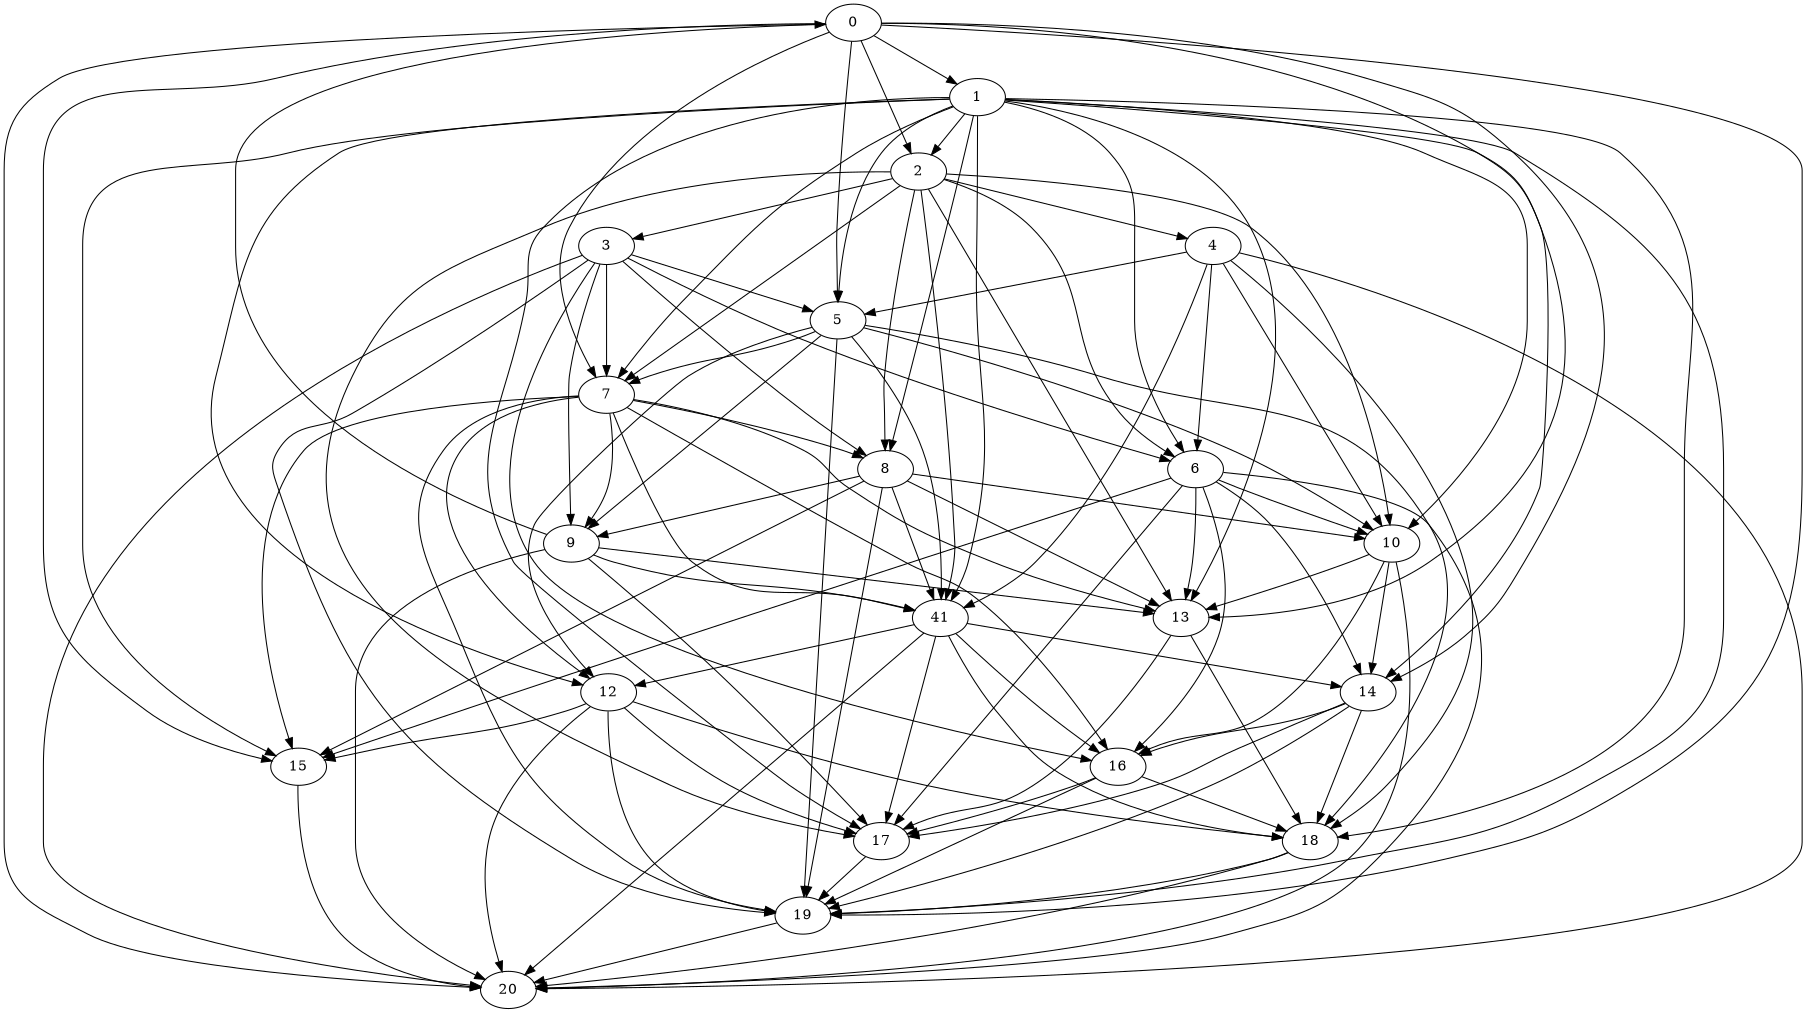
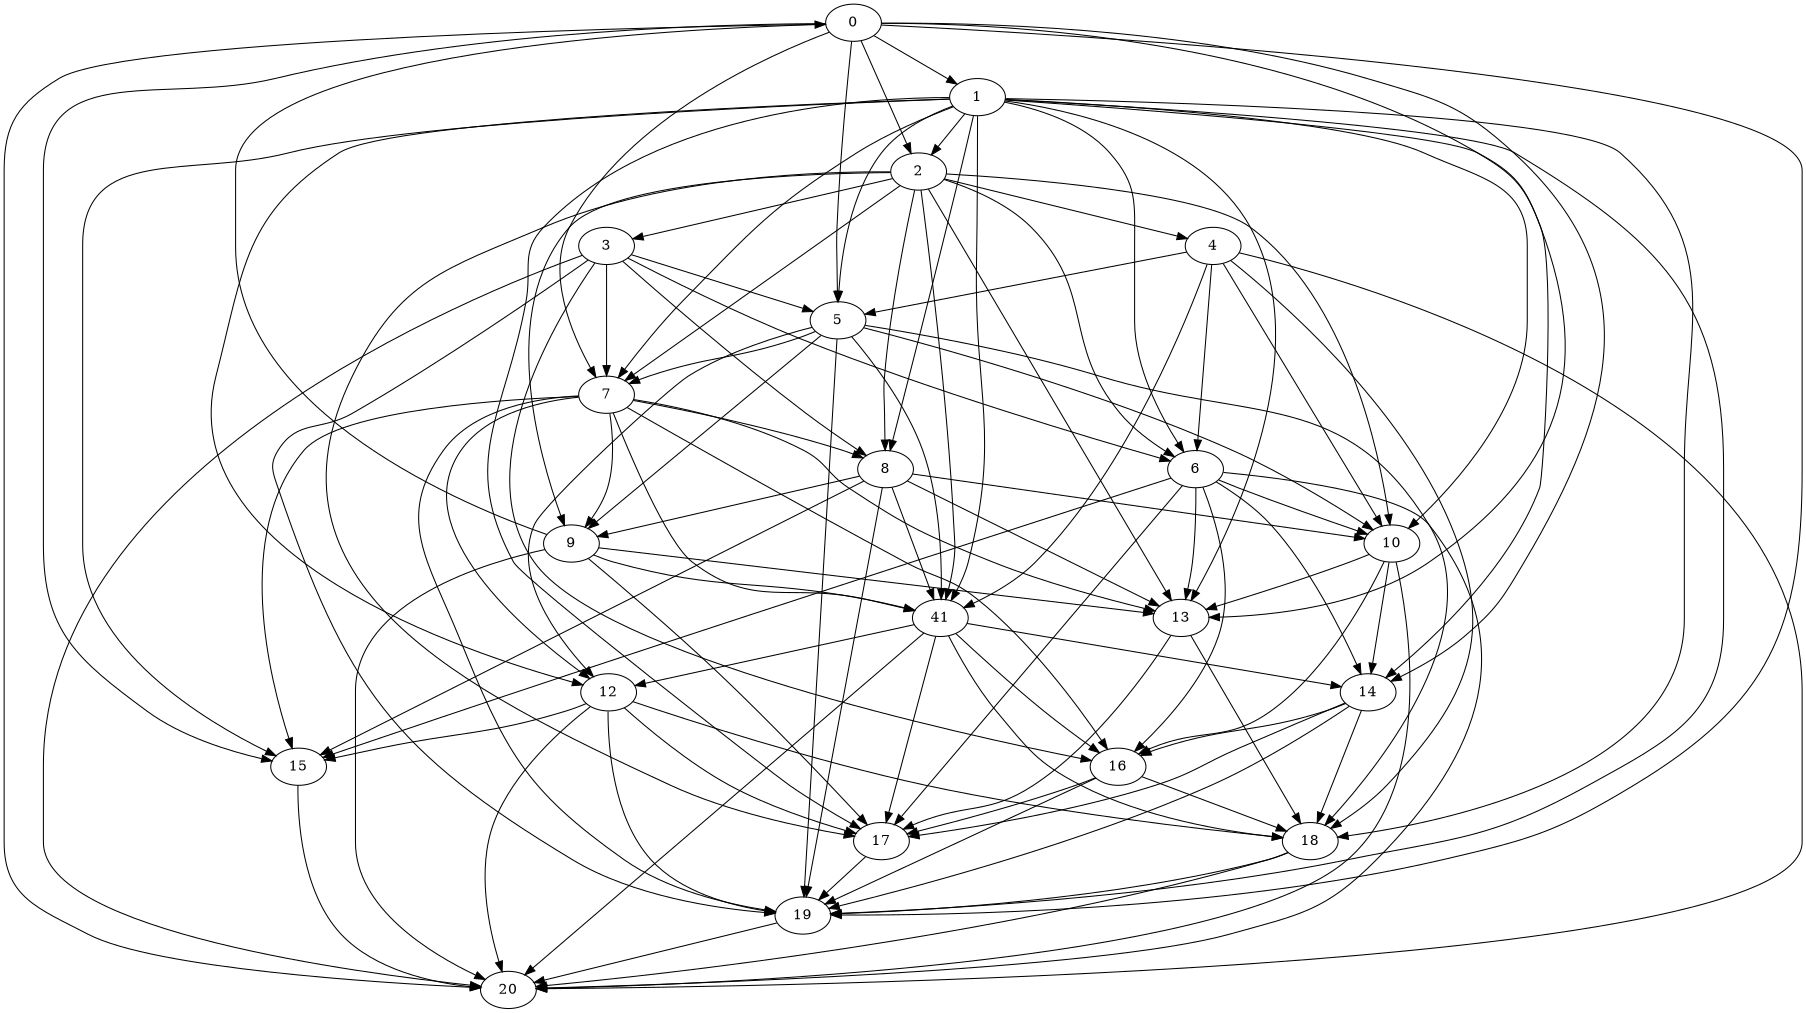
edge "3" -> "9": now "2" -> "9"
